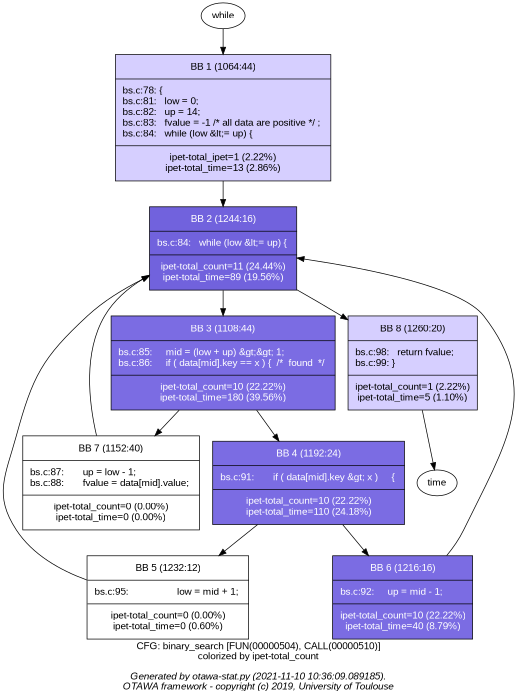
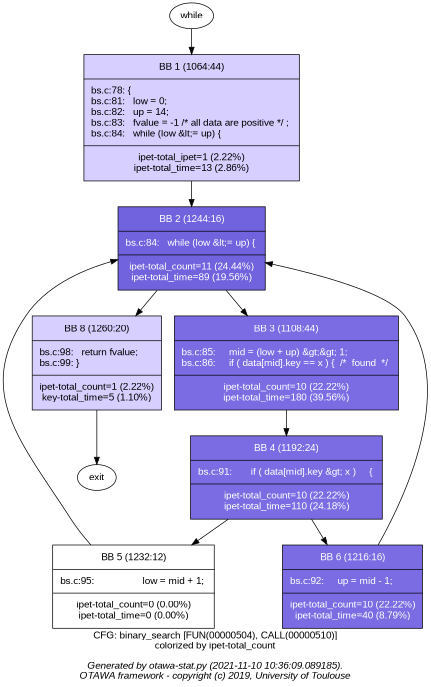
node "BB 8 (1260:20)": text "ipet-total_time=5 (1.10%)" -> "key-total_time=5 (1.10%)"
node "BB 7 (1152:40)": removed
node "time": label "time" -> "exit"
node "BB 5 (1232:12)": text "ipet-total_time=0 (0.60%)" -> "ipet-total_time=0 (0.00%)"
